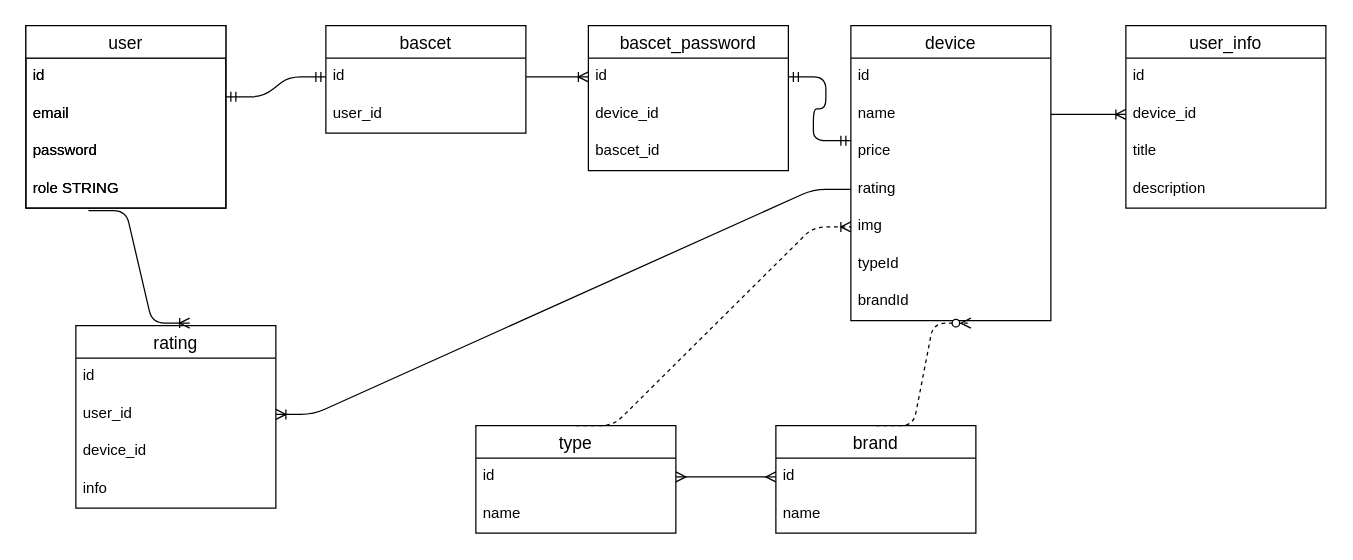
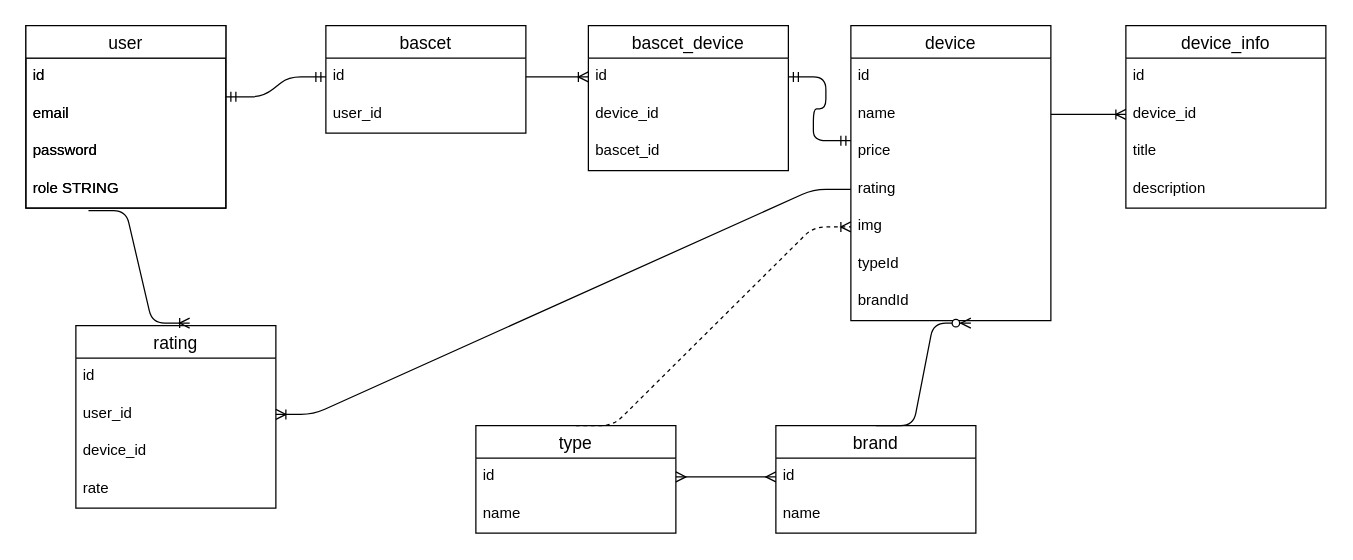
node "bascet_password": label "bascet_password" -> "bascet_device"
node "user_info": label "user_info" -> "device_info"
edge "brand" -> "brandId": style dashed -> solid
node "info": label "info" -> "rate"
